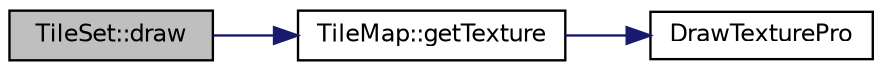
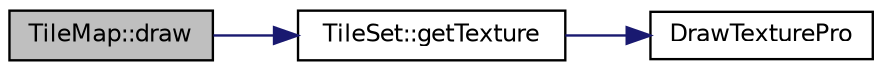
node "TileSet::draw": label "TileSet::draw" -> "TileMap::draw"
node "TileMap::getTexture": label "TileMap::getTexture" -> "TileSet::getTexture"
